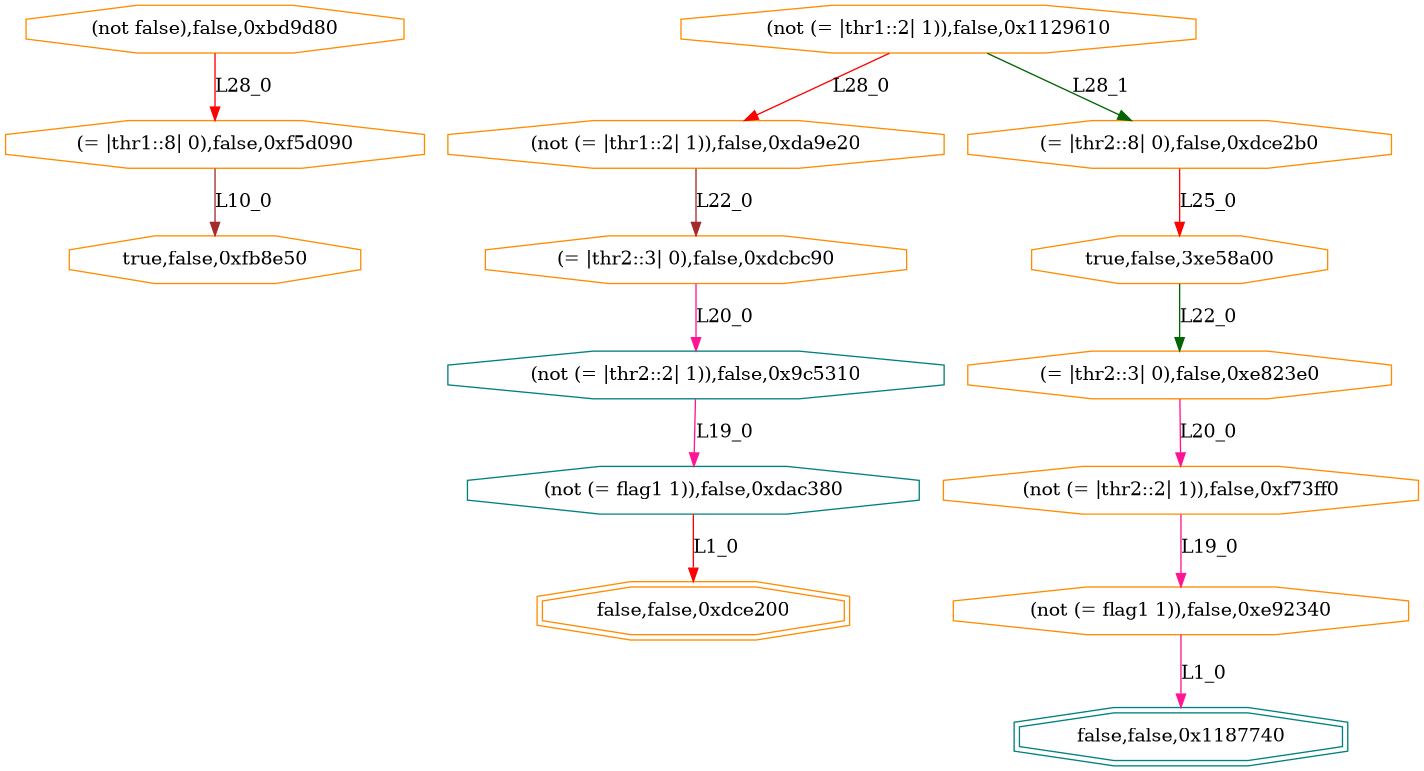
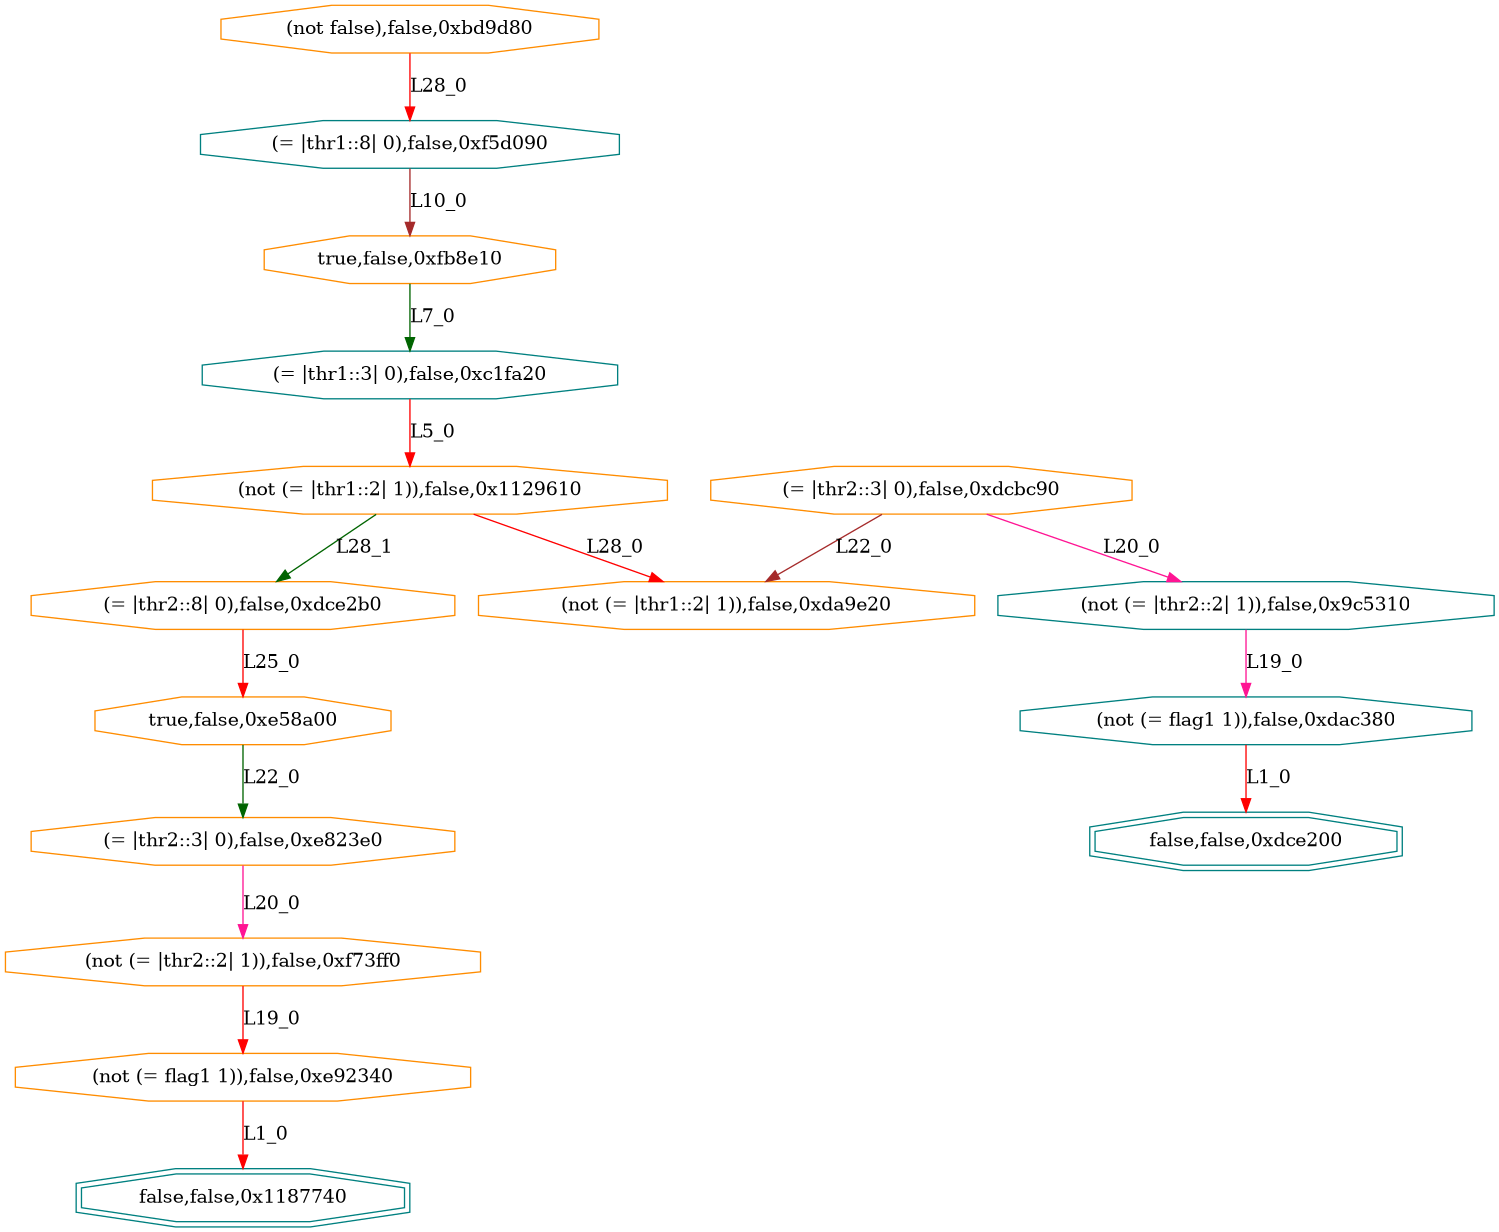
node "(= |thr1::8| 0),false,0xf5d090": color darkorange -> teal
edge "(not (= |thr1::2| 1)),false,0xda9e20" -> "(= |thr2::3| 0),false,0xdcbc90": reversed
node "true,false,0xfb8e50": label "true,false,0xfb8e50" -> "true,false,0xfb8e10"
node "true,false,3xe58a00": label "true,false,3xe58a00" -> "true,false,0xe58a00"
node "(= |thr1::3| 0),false,0xc1fa20": added
edge "(not (= |thr2::2| 1)),false,0xf73ff0" -> "(not (= flag1 1)),false,0xe92340": color deeppink -> red
node "false,false,0xdce200": color darkorange -> teal
edge "(not (= flag1 1)),false,0xe92340" -> "false,false,0x1187740": color deeppink -> red
